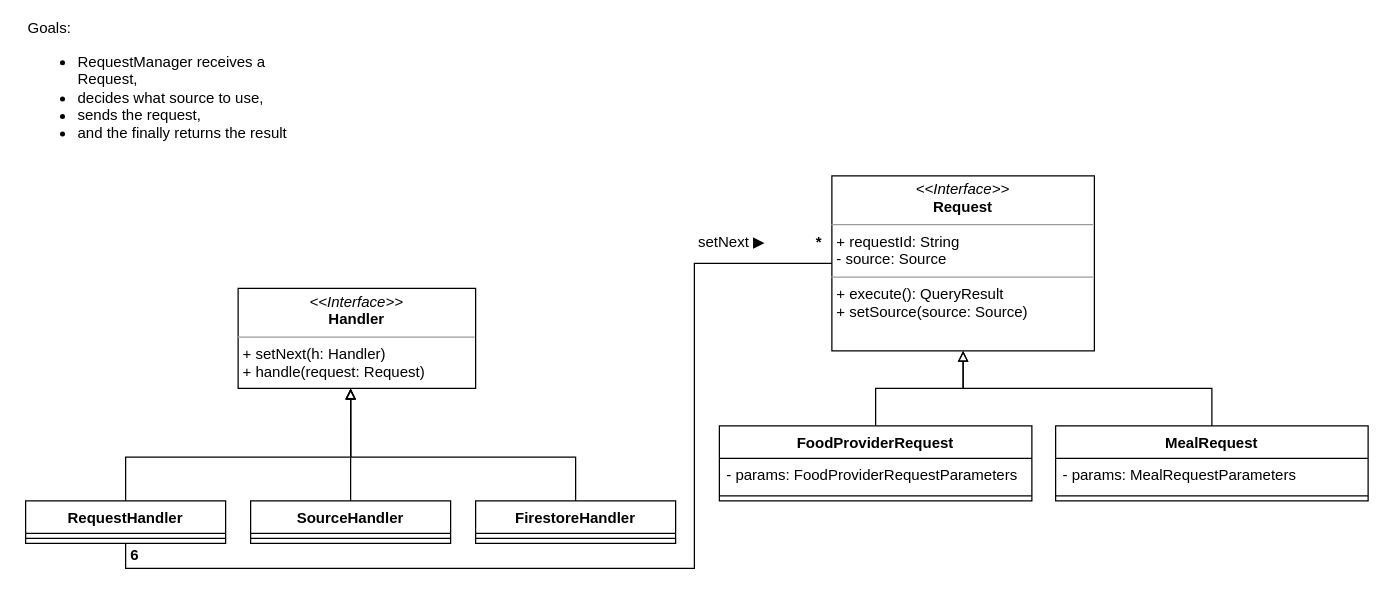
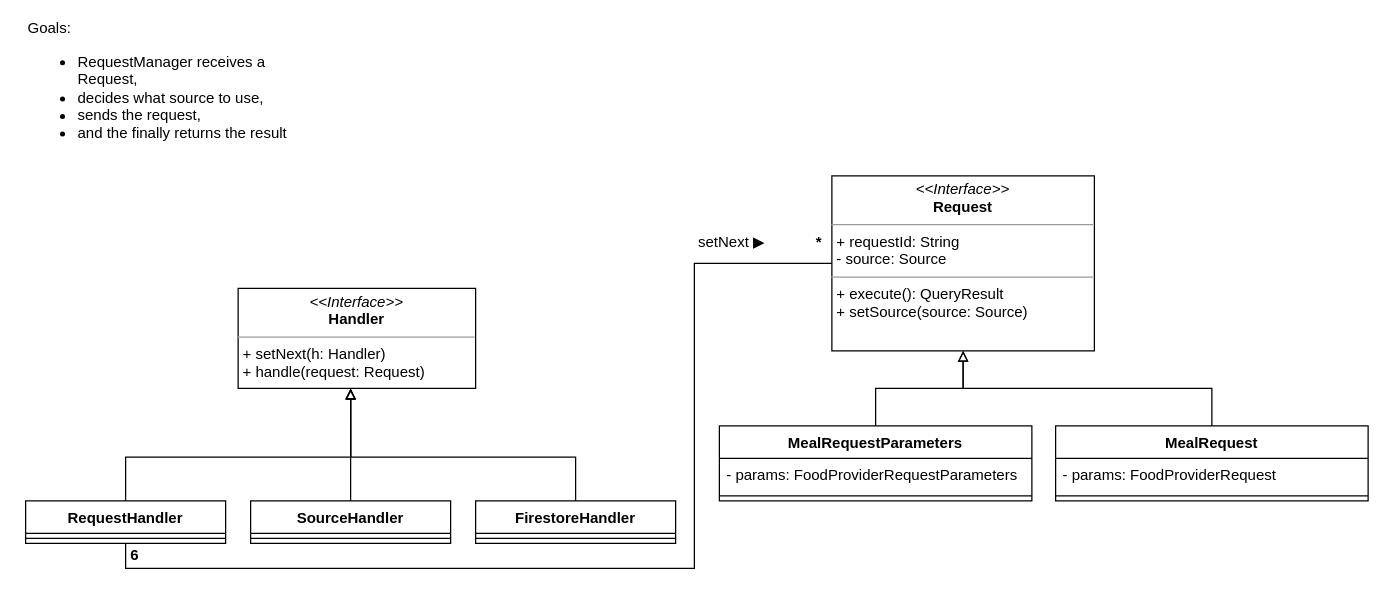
node "FoodProviderRequest": label "FoodProviderRequest" -> "MealRequestParameters"
node "- params: MealRequestParameters": label "- params: MealRequestParameters" -> "- params: FoodProviderRequest"
